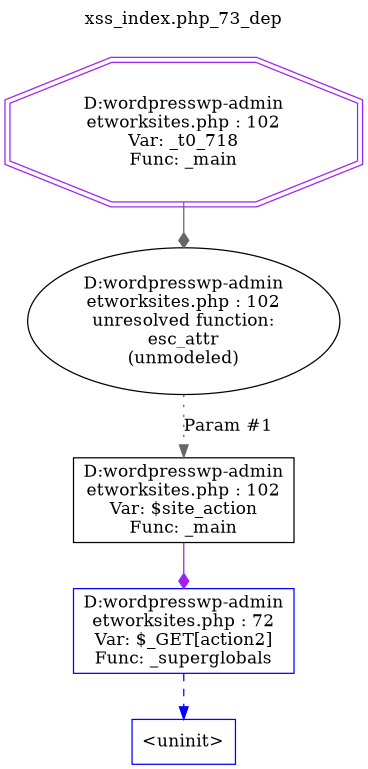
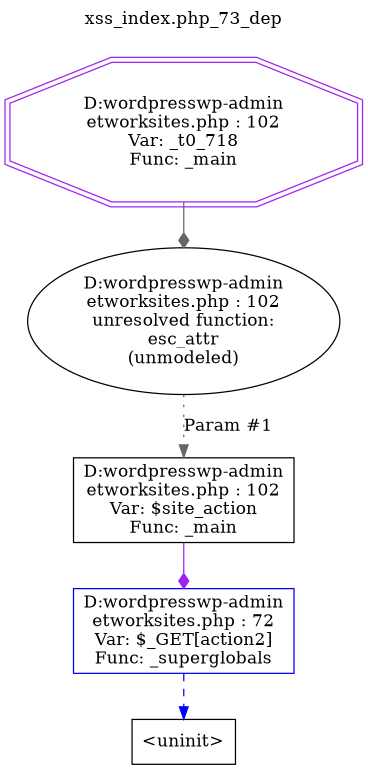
node "<uninit>": color blue -> black
